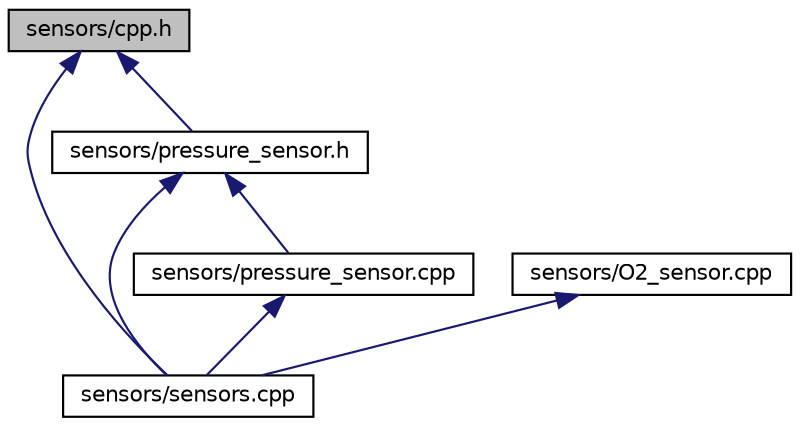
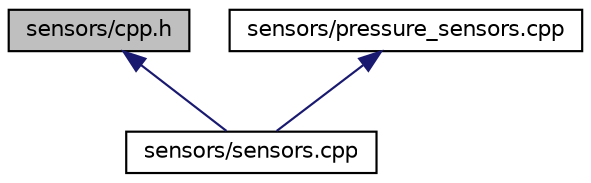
node "sensors/pressure_sensor.h": removed
node "sensors/pressure_sensor.cpp": label "sensors/pressure_sensor.cpp" -> "sensors/pressure_sensors.cpp"
node "sensors/O2_sensor.cpp": removed
